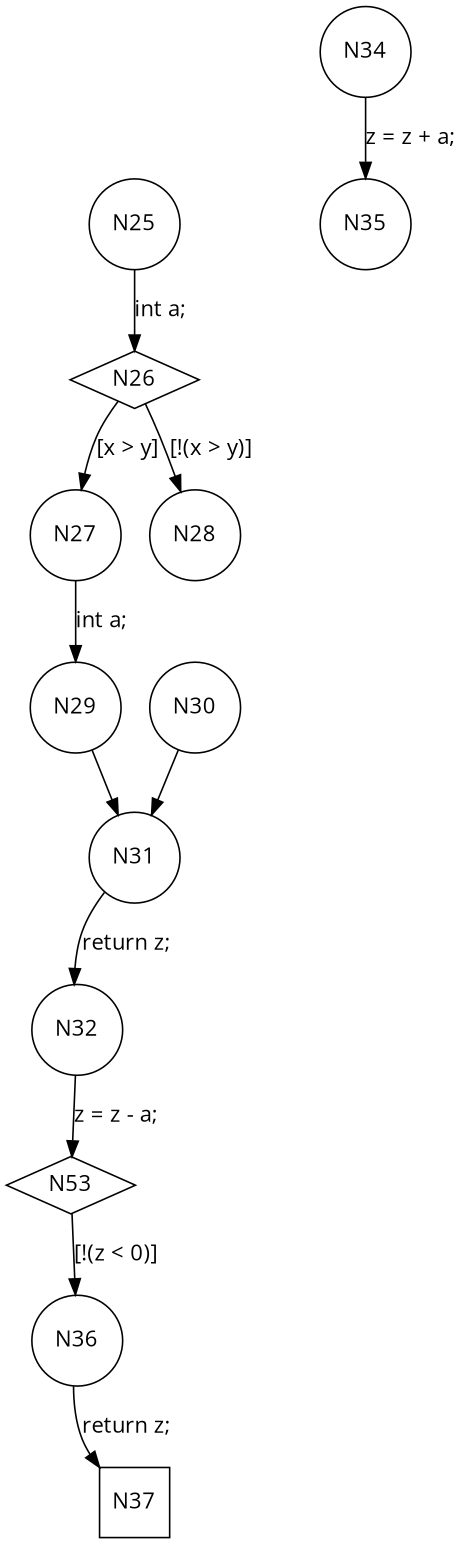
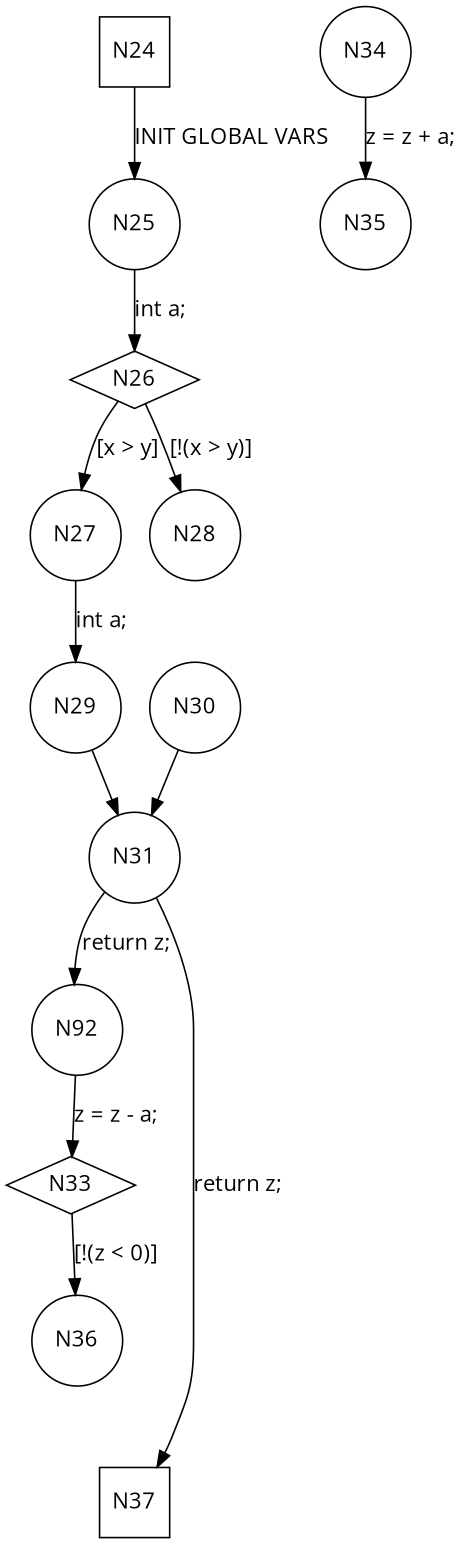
node "N24": added
node "N32": label "N32" -> "N92"
node "N53": label "N53" -> "N33"
edge "N36" -> "N37": now "N31" -> "N37"
